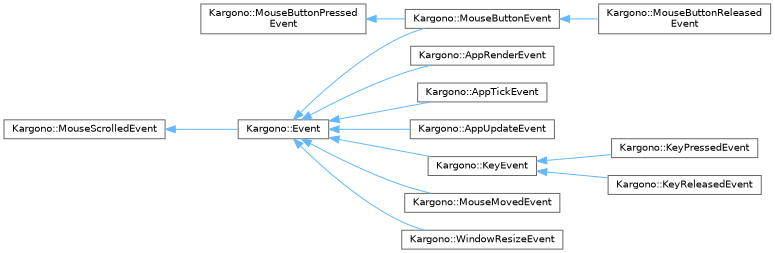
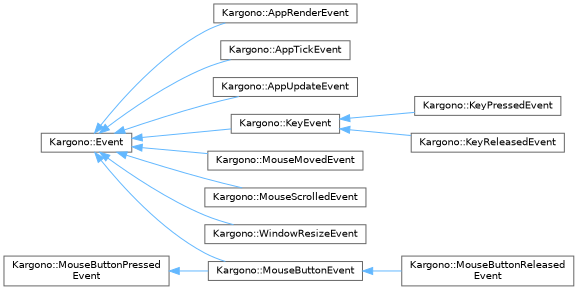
edge "Kargono::Event" -> "Kargono::MouseScrolledEvent": reversed
